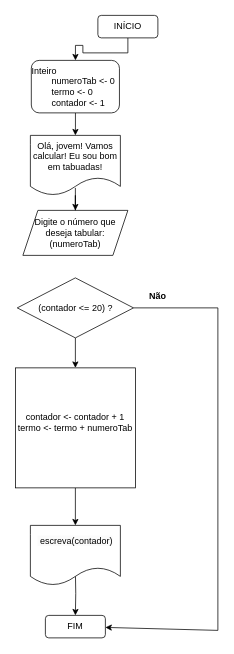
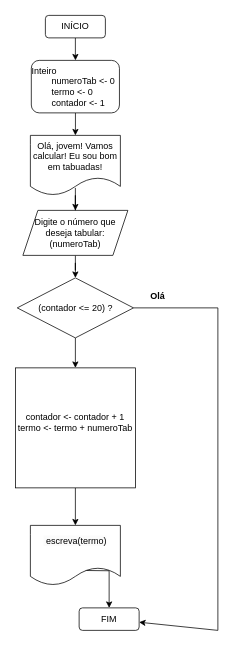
node "INÍCIO": moved (128, 27) -> (75, 27)
edge "Digite o número que deseja tabular: (numeroTab)" -> "(contador <= 20) ?": added
node "Não": label "Não" -> "Olá"
node "escreva(contador)": label "escreva(contador)" -> "escreva(termo)"
node "FIM": moved (75, 627) -> (109, 619)
